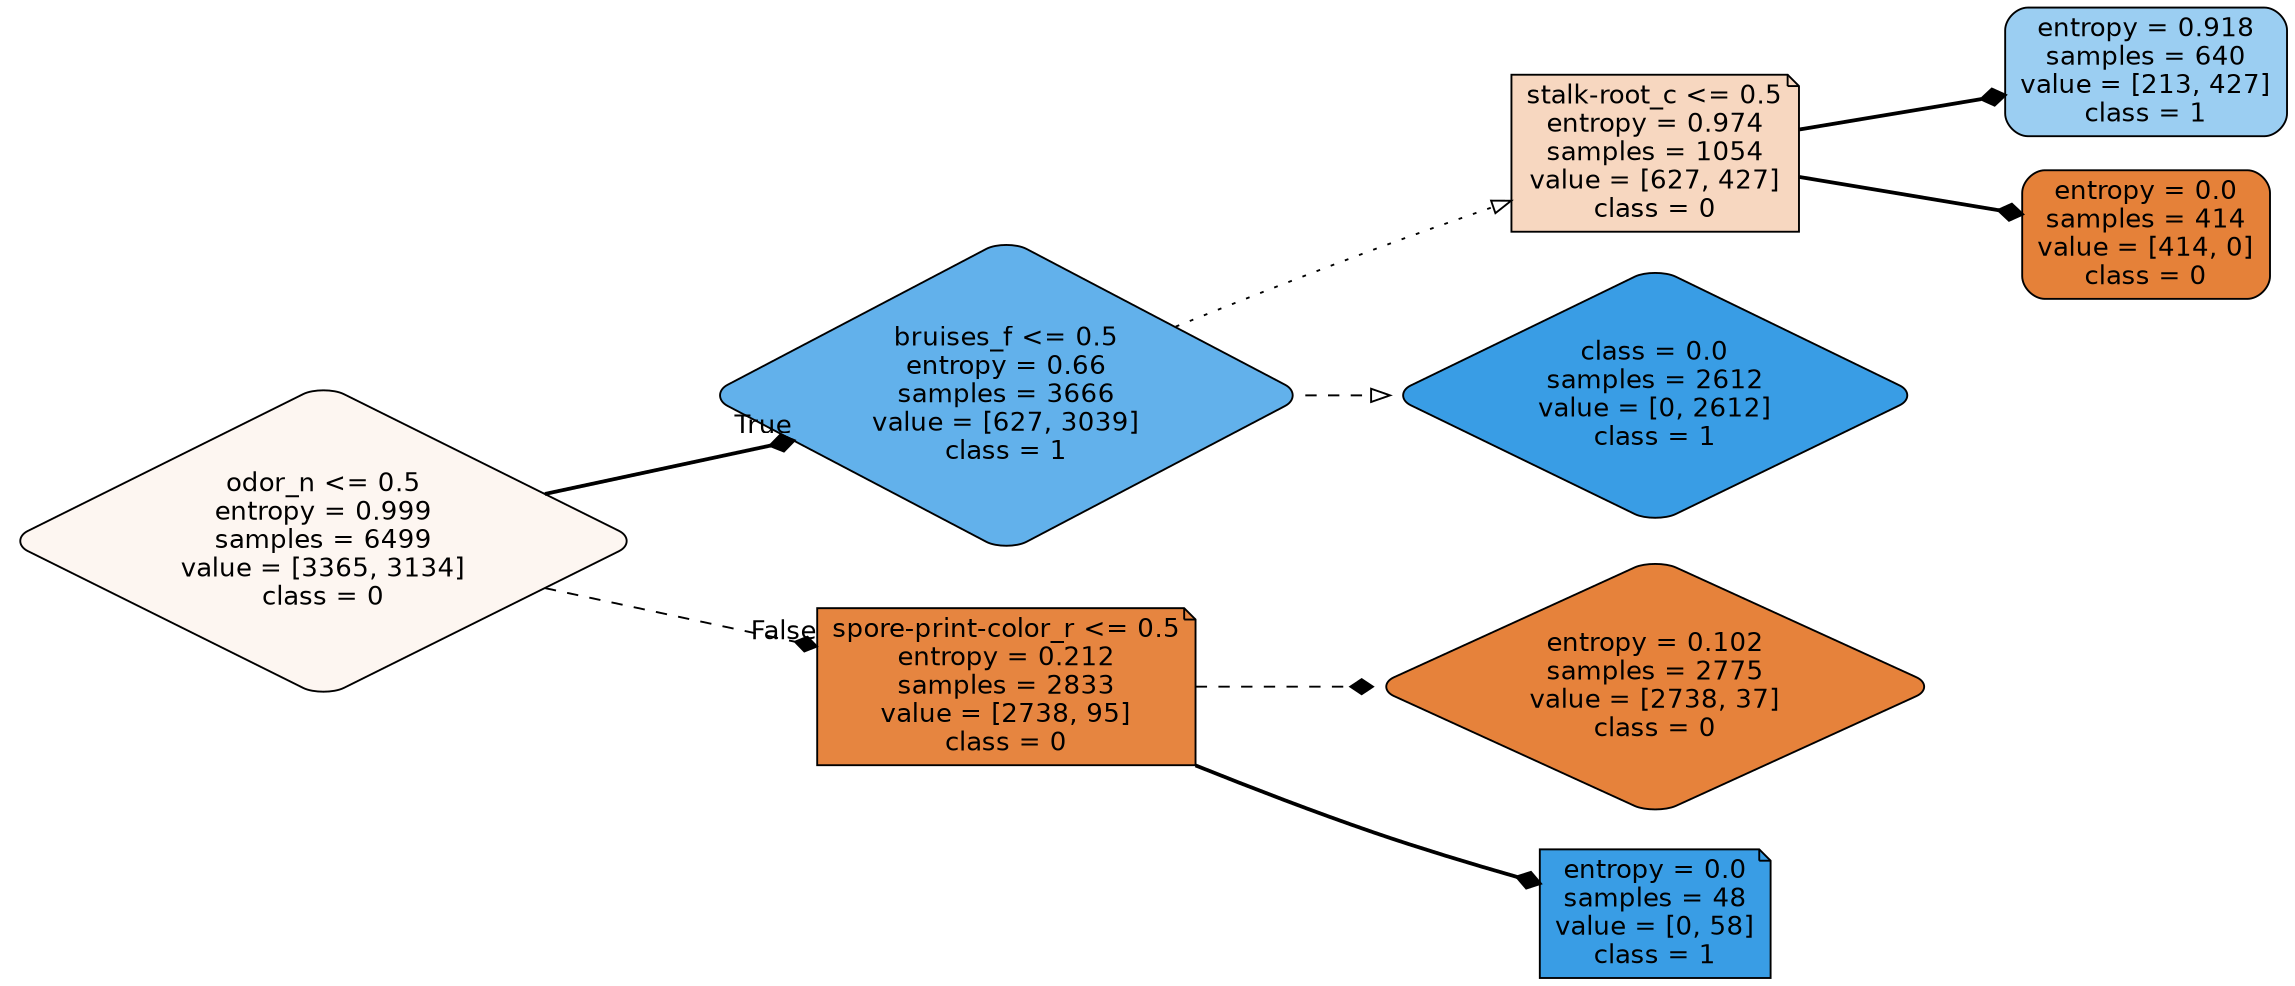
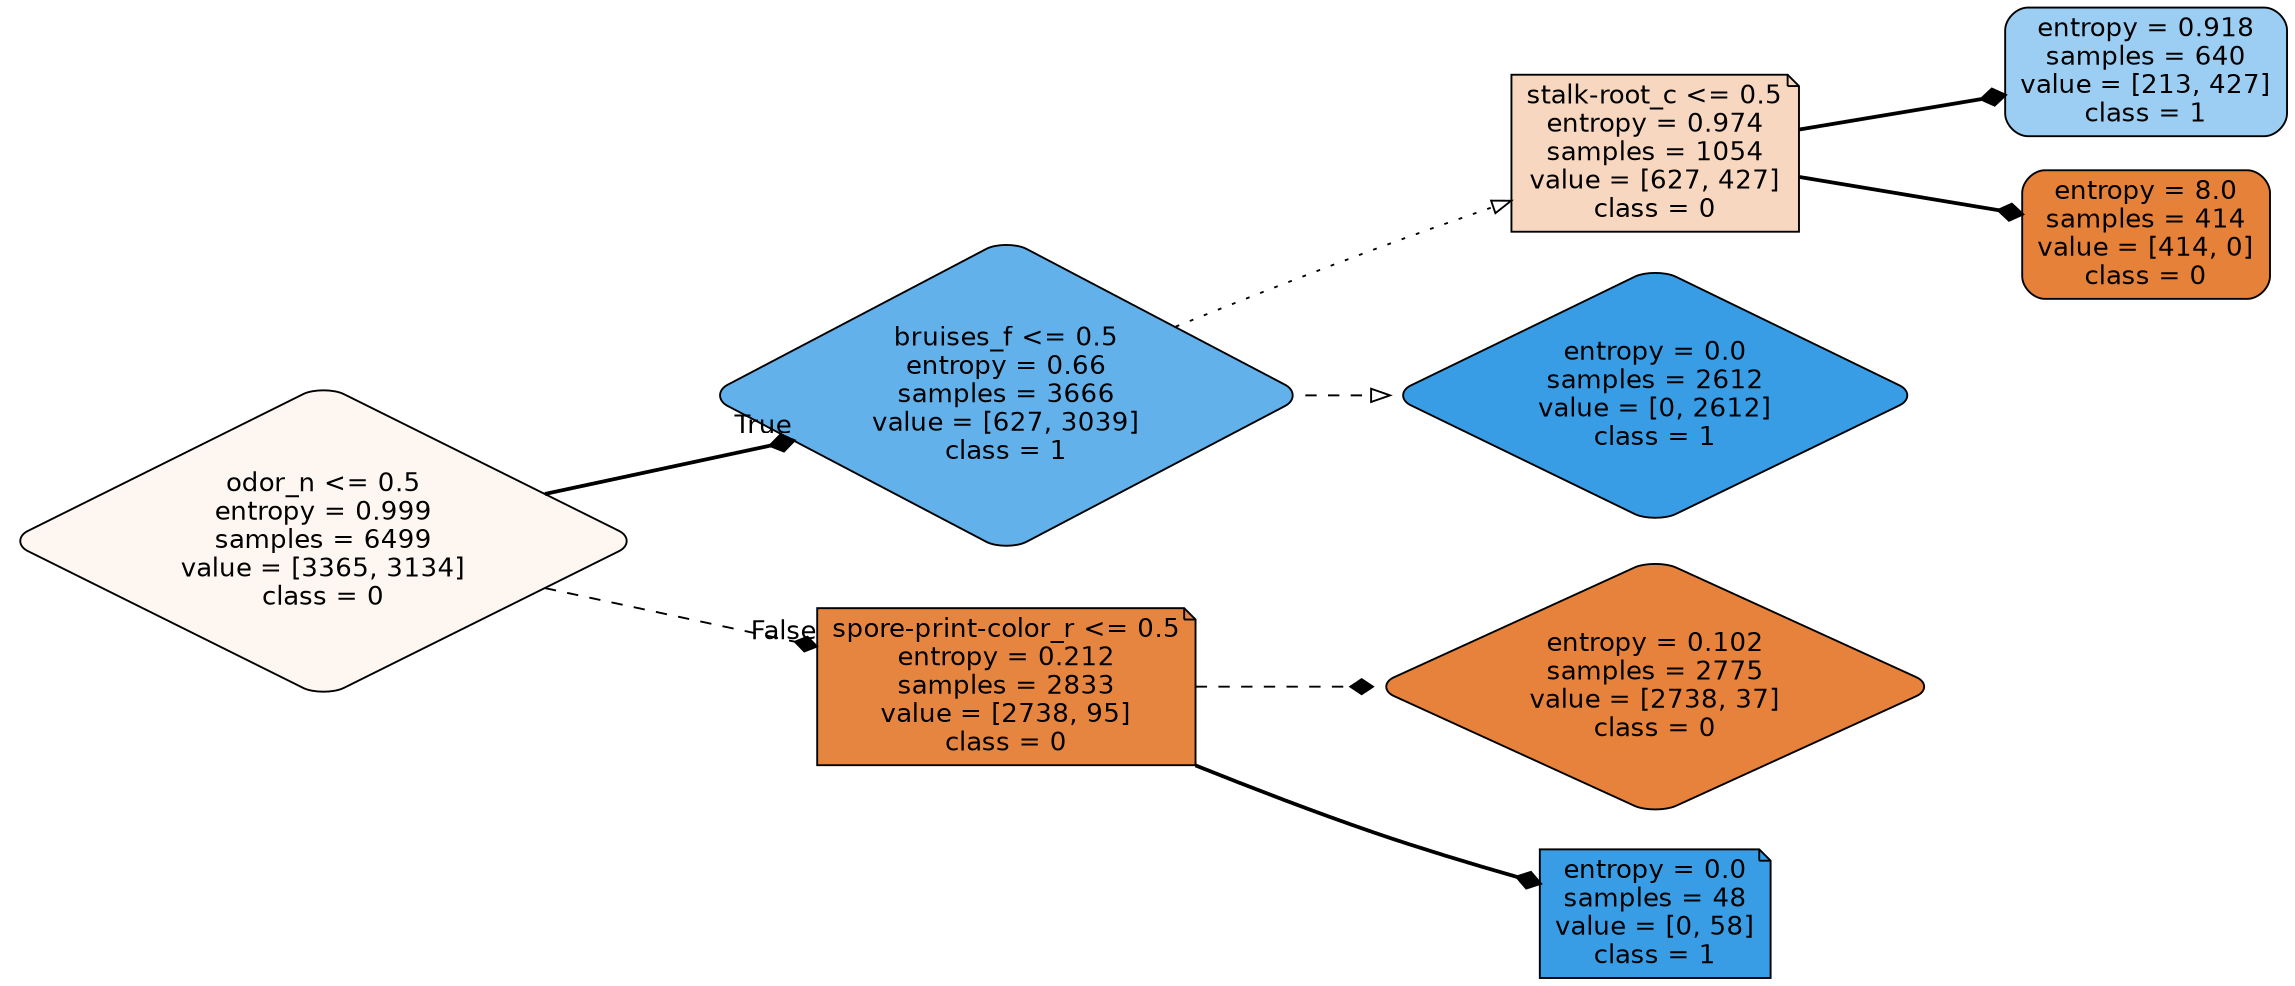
node "entropy = 0.0 samples = 414 value = [414, 0] class = 0": label "entropy = 0.0 samples = 414 value = [414, 0] class = 0" -> "entropy = 8.0 samples = 414 value = [414, 0] class = 0"
node "class = 0.0 samples = 2612 value = [0, 2612] class = 1": label "class = 0.0 samples = 2612 value = [0, 2612] class = 1" -> "entropy = 0.0 samples = 2612 value = [0, 2612] class = 1"
